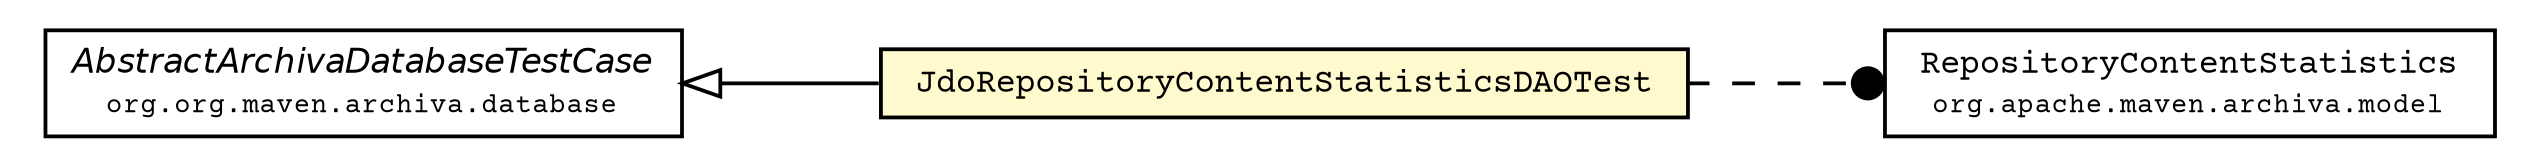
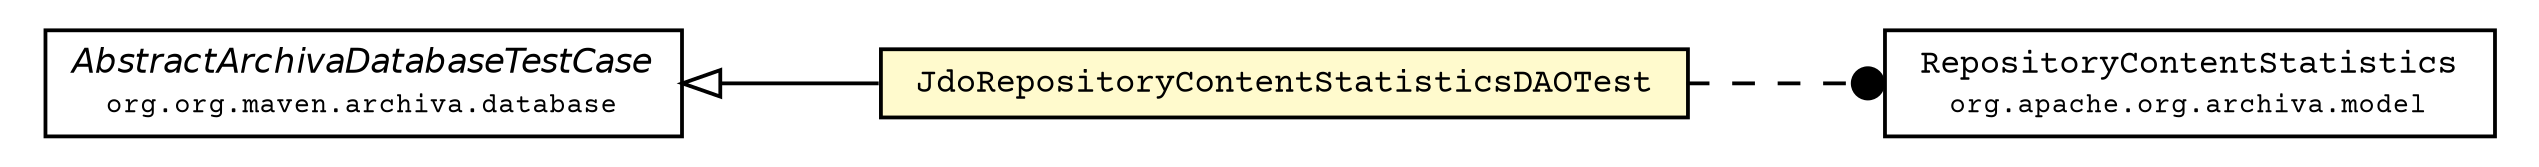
node "RepositoryContentStatistics": text "org.apache.maven.archiva.model" -> "org.apache.org.archiva.model"
